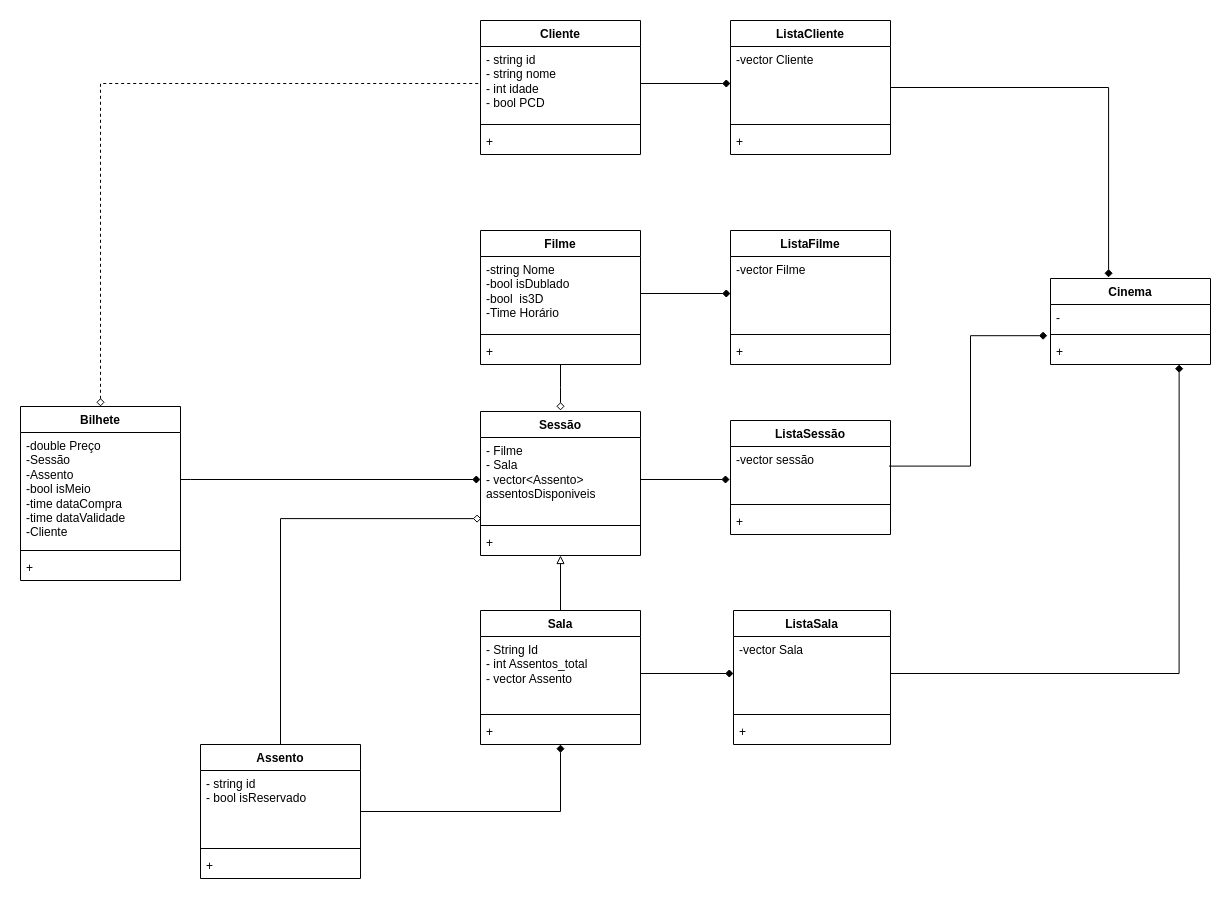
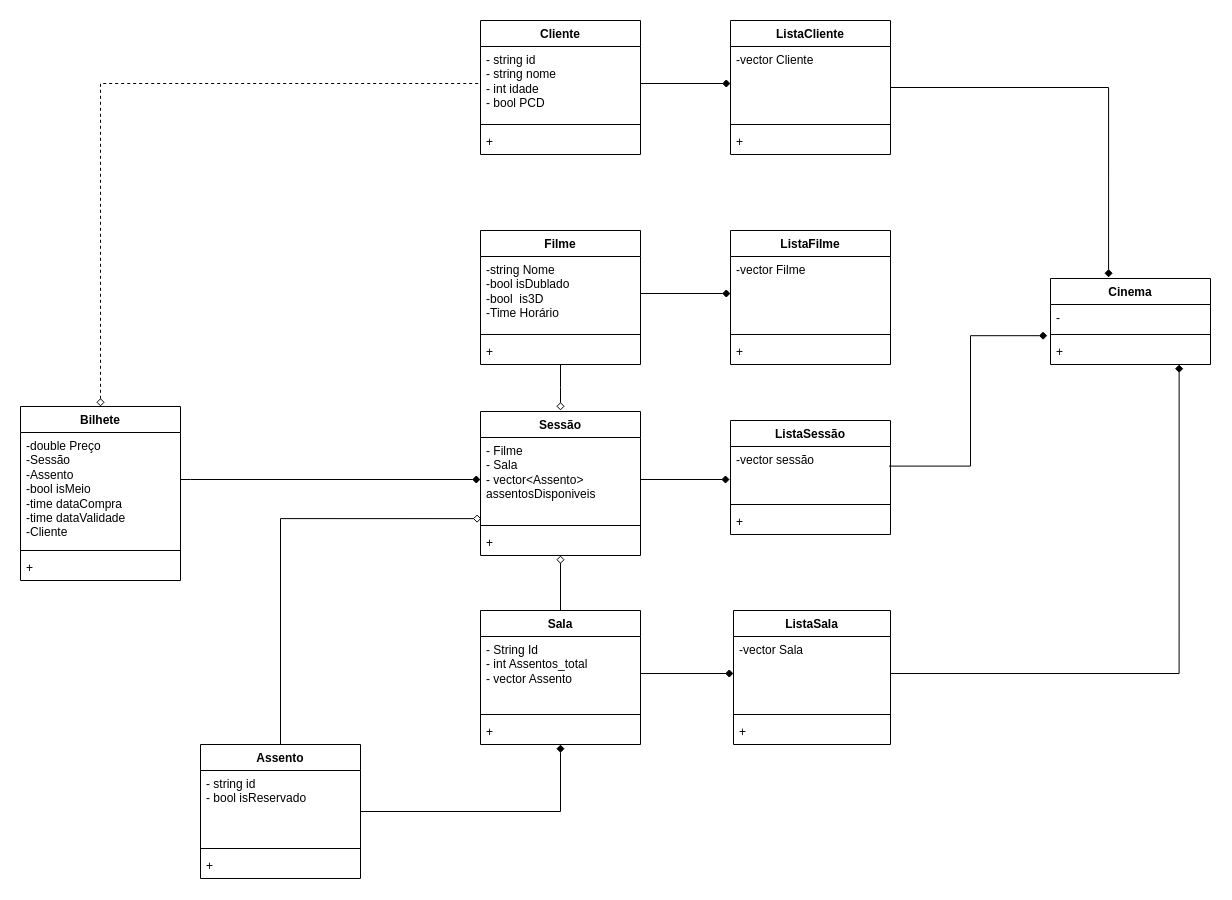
edge "Sala" -> "Sessão": arrowhead block -> diamond
